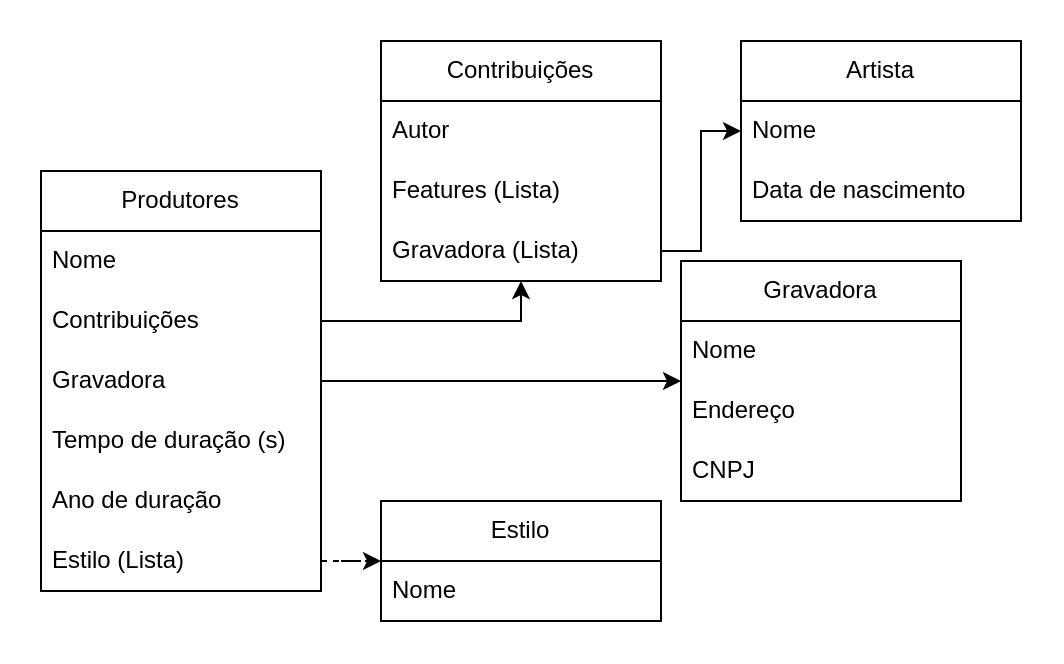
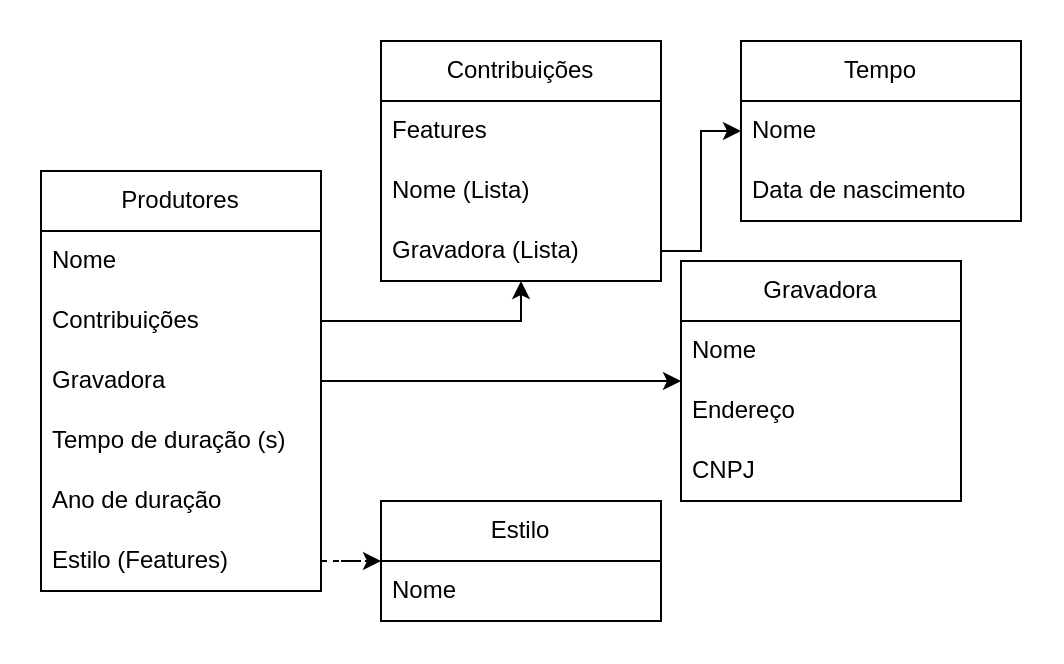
node "Artista": label "Artista" -> "Tempo"
node "Autor": label "Autor" -> "Features"
node "Features (Lista)": label "Features (Lista)" -> "Nome (Lista)"
node "Estilo (Lista)": label "Estilo (Lista)" -> "Estilo (Features)"
